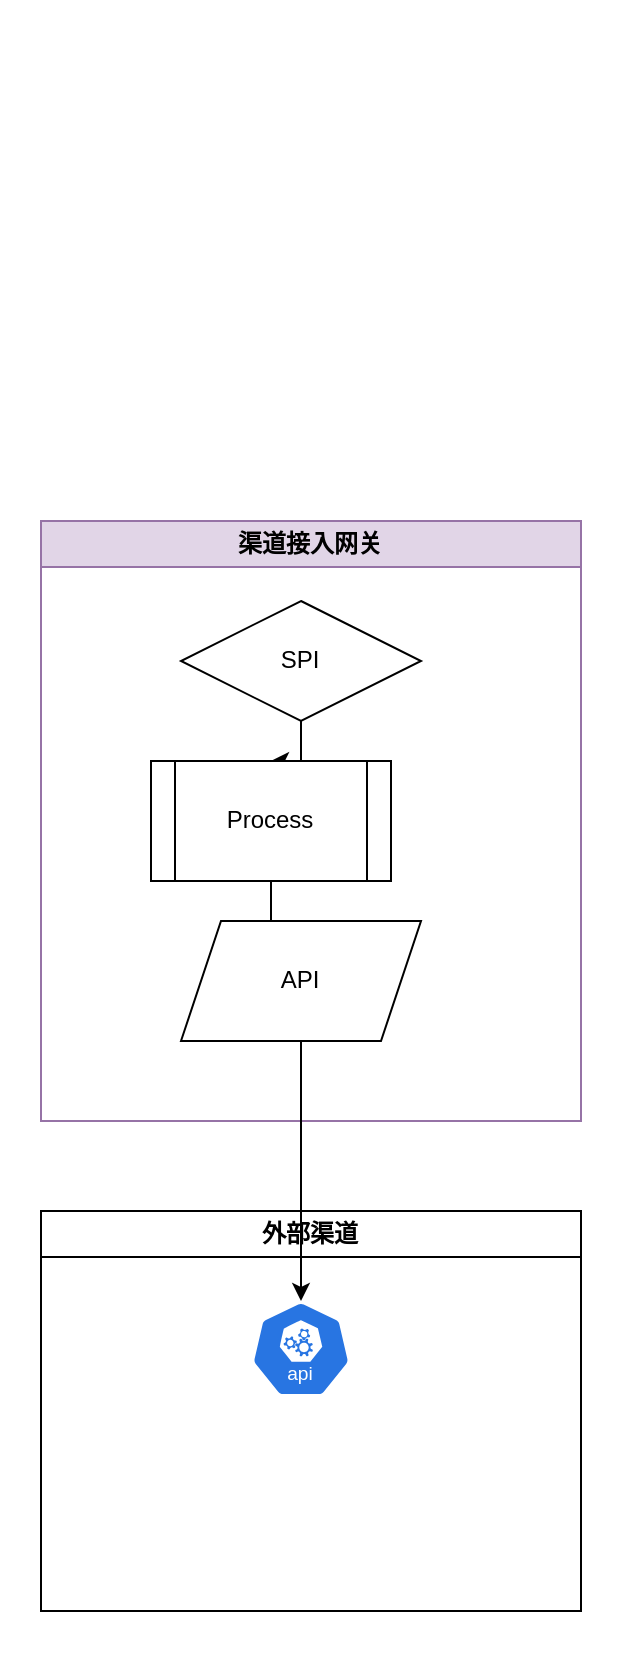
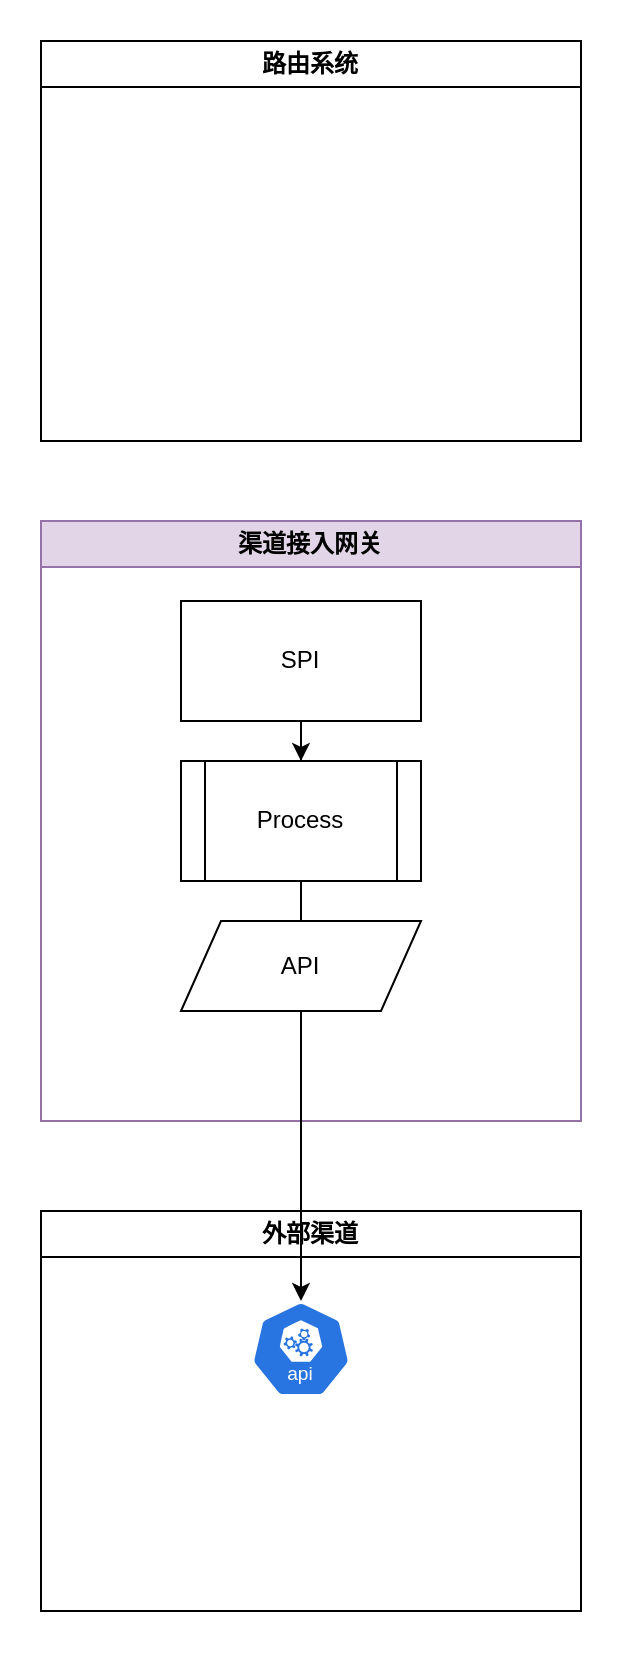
node "路由系统": added
node "SPI": shape diamond -> rectangle
node "Process": moved (271, 821) -> (301, 821)
node "API": size 240x120 -> 240x90
